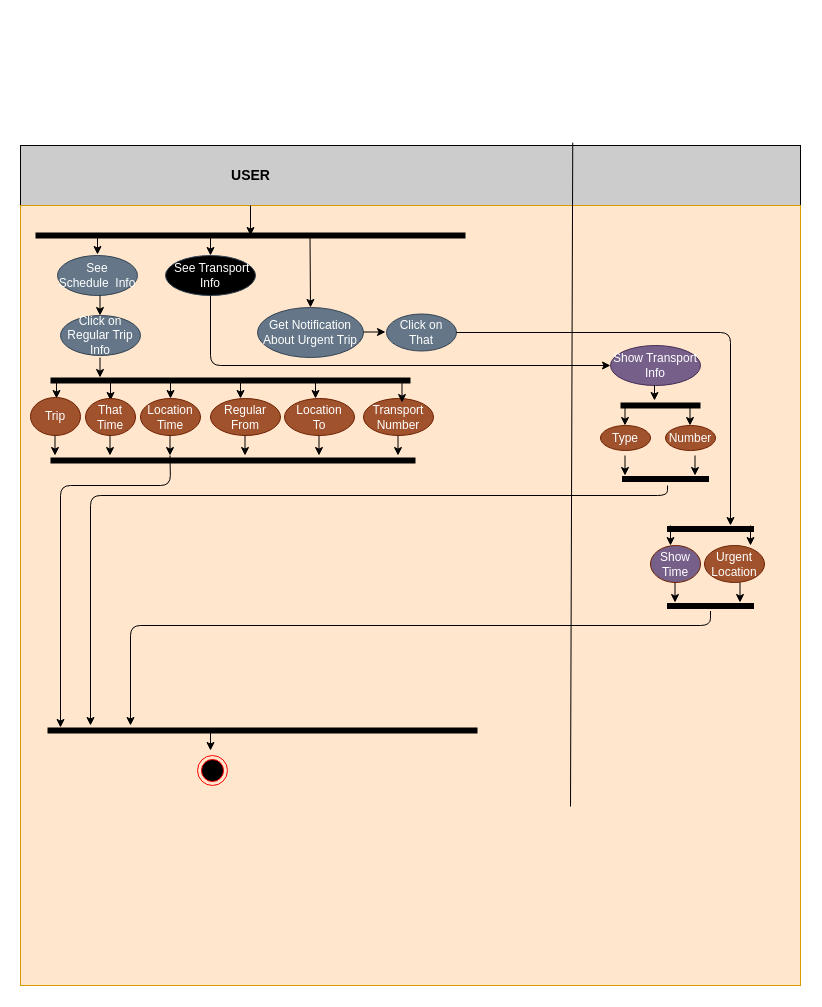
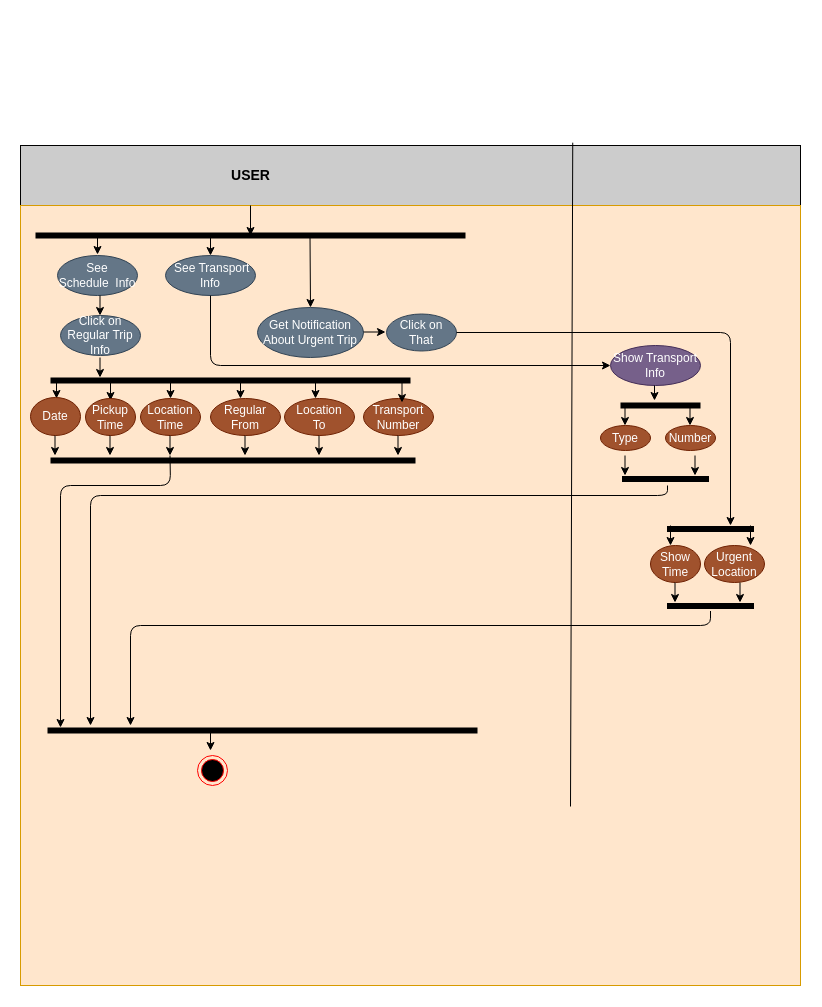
node "See Transport Info": fillcolor #000000 -> #647687
node "Trip": label "Trip" -> "Date"
node "That Time": label "That Time" -> "Pickup Time"
node "Show Time": fillcolor #76608a -> #a0522d
